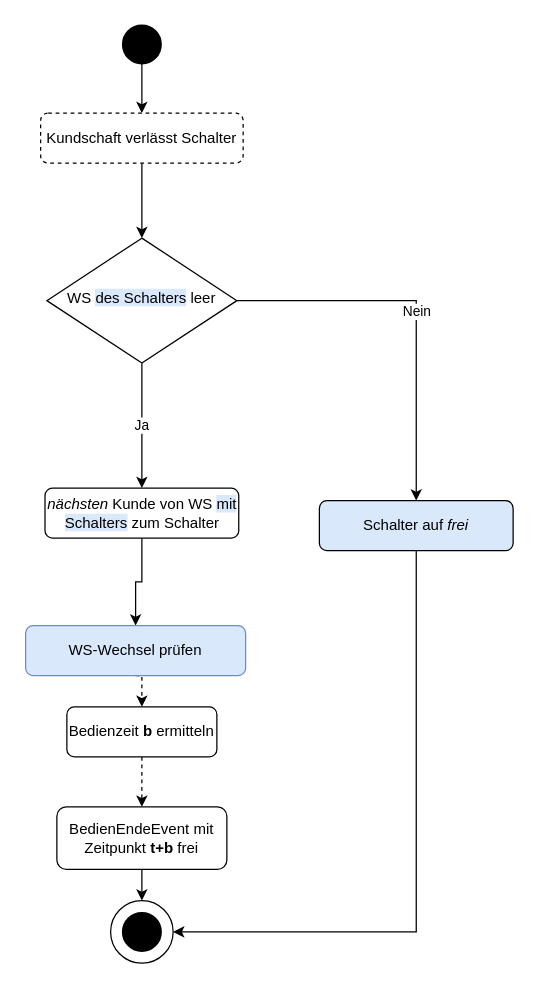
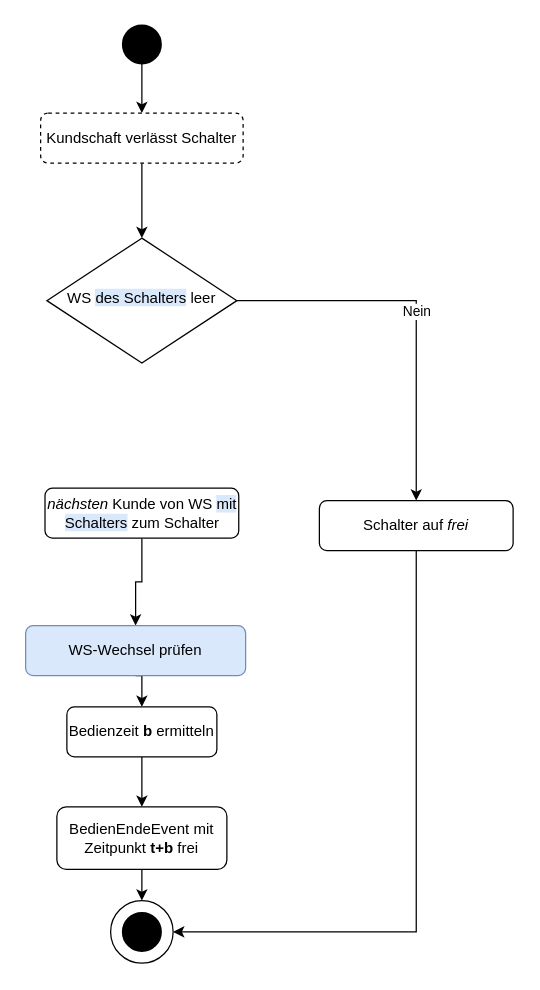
edge "WS des Schalters leer" -> "nächsten Kunde von WS mit Schalters zum Schalter": removed, label "Ja"
node "Schalter auf frei": fillcolor #dae8fc -> #ffffff
edge "WS-Wechsel prüfen" -> "Bedienzeit b ermitteln": style dashed -> solid
edge "Bedienzeit b ermitteln" -> "BedienEndeEvent mit Zeitpunkt t+b frei": style dashed -> solid
